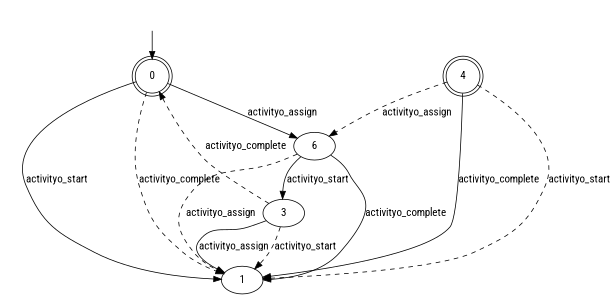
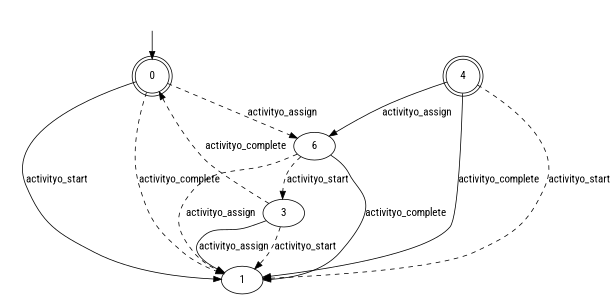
edge "4" -> "6": style dashed -> solid
edge "0" -> "6": style solid -> dashed
edge "6" -> "3": style solid -> dashed
